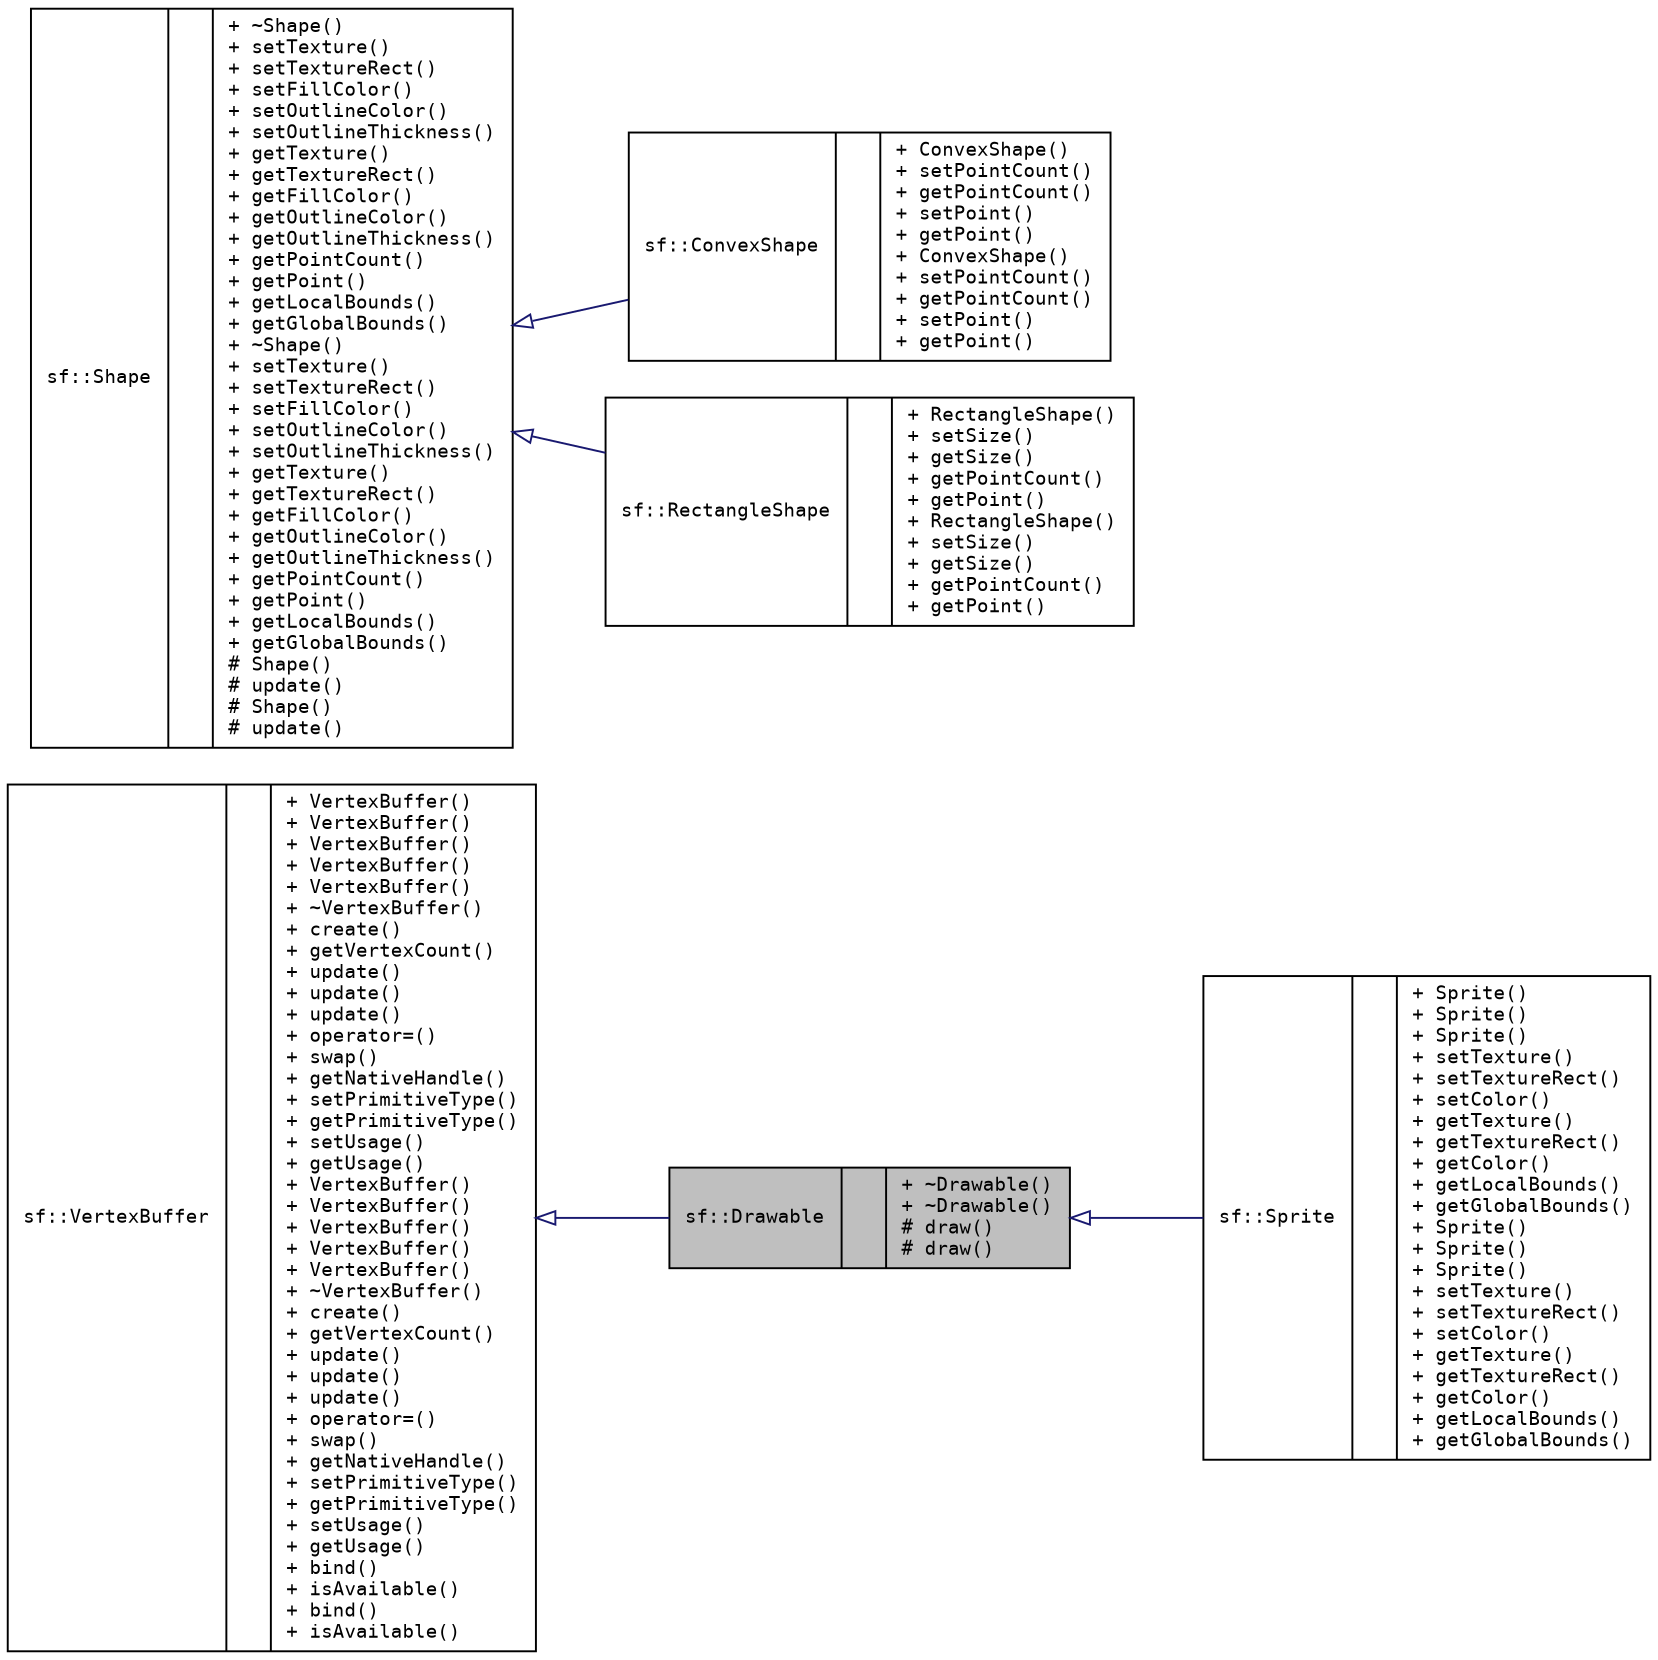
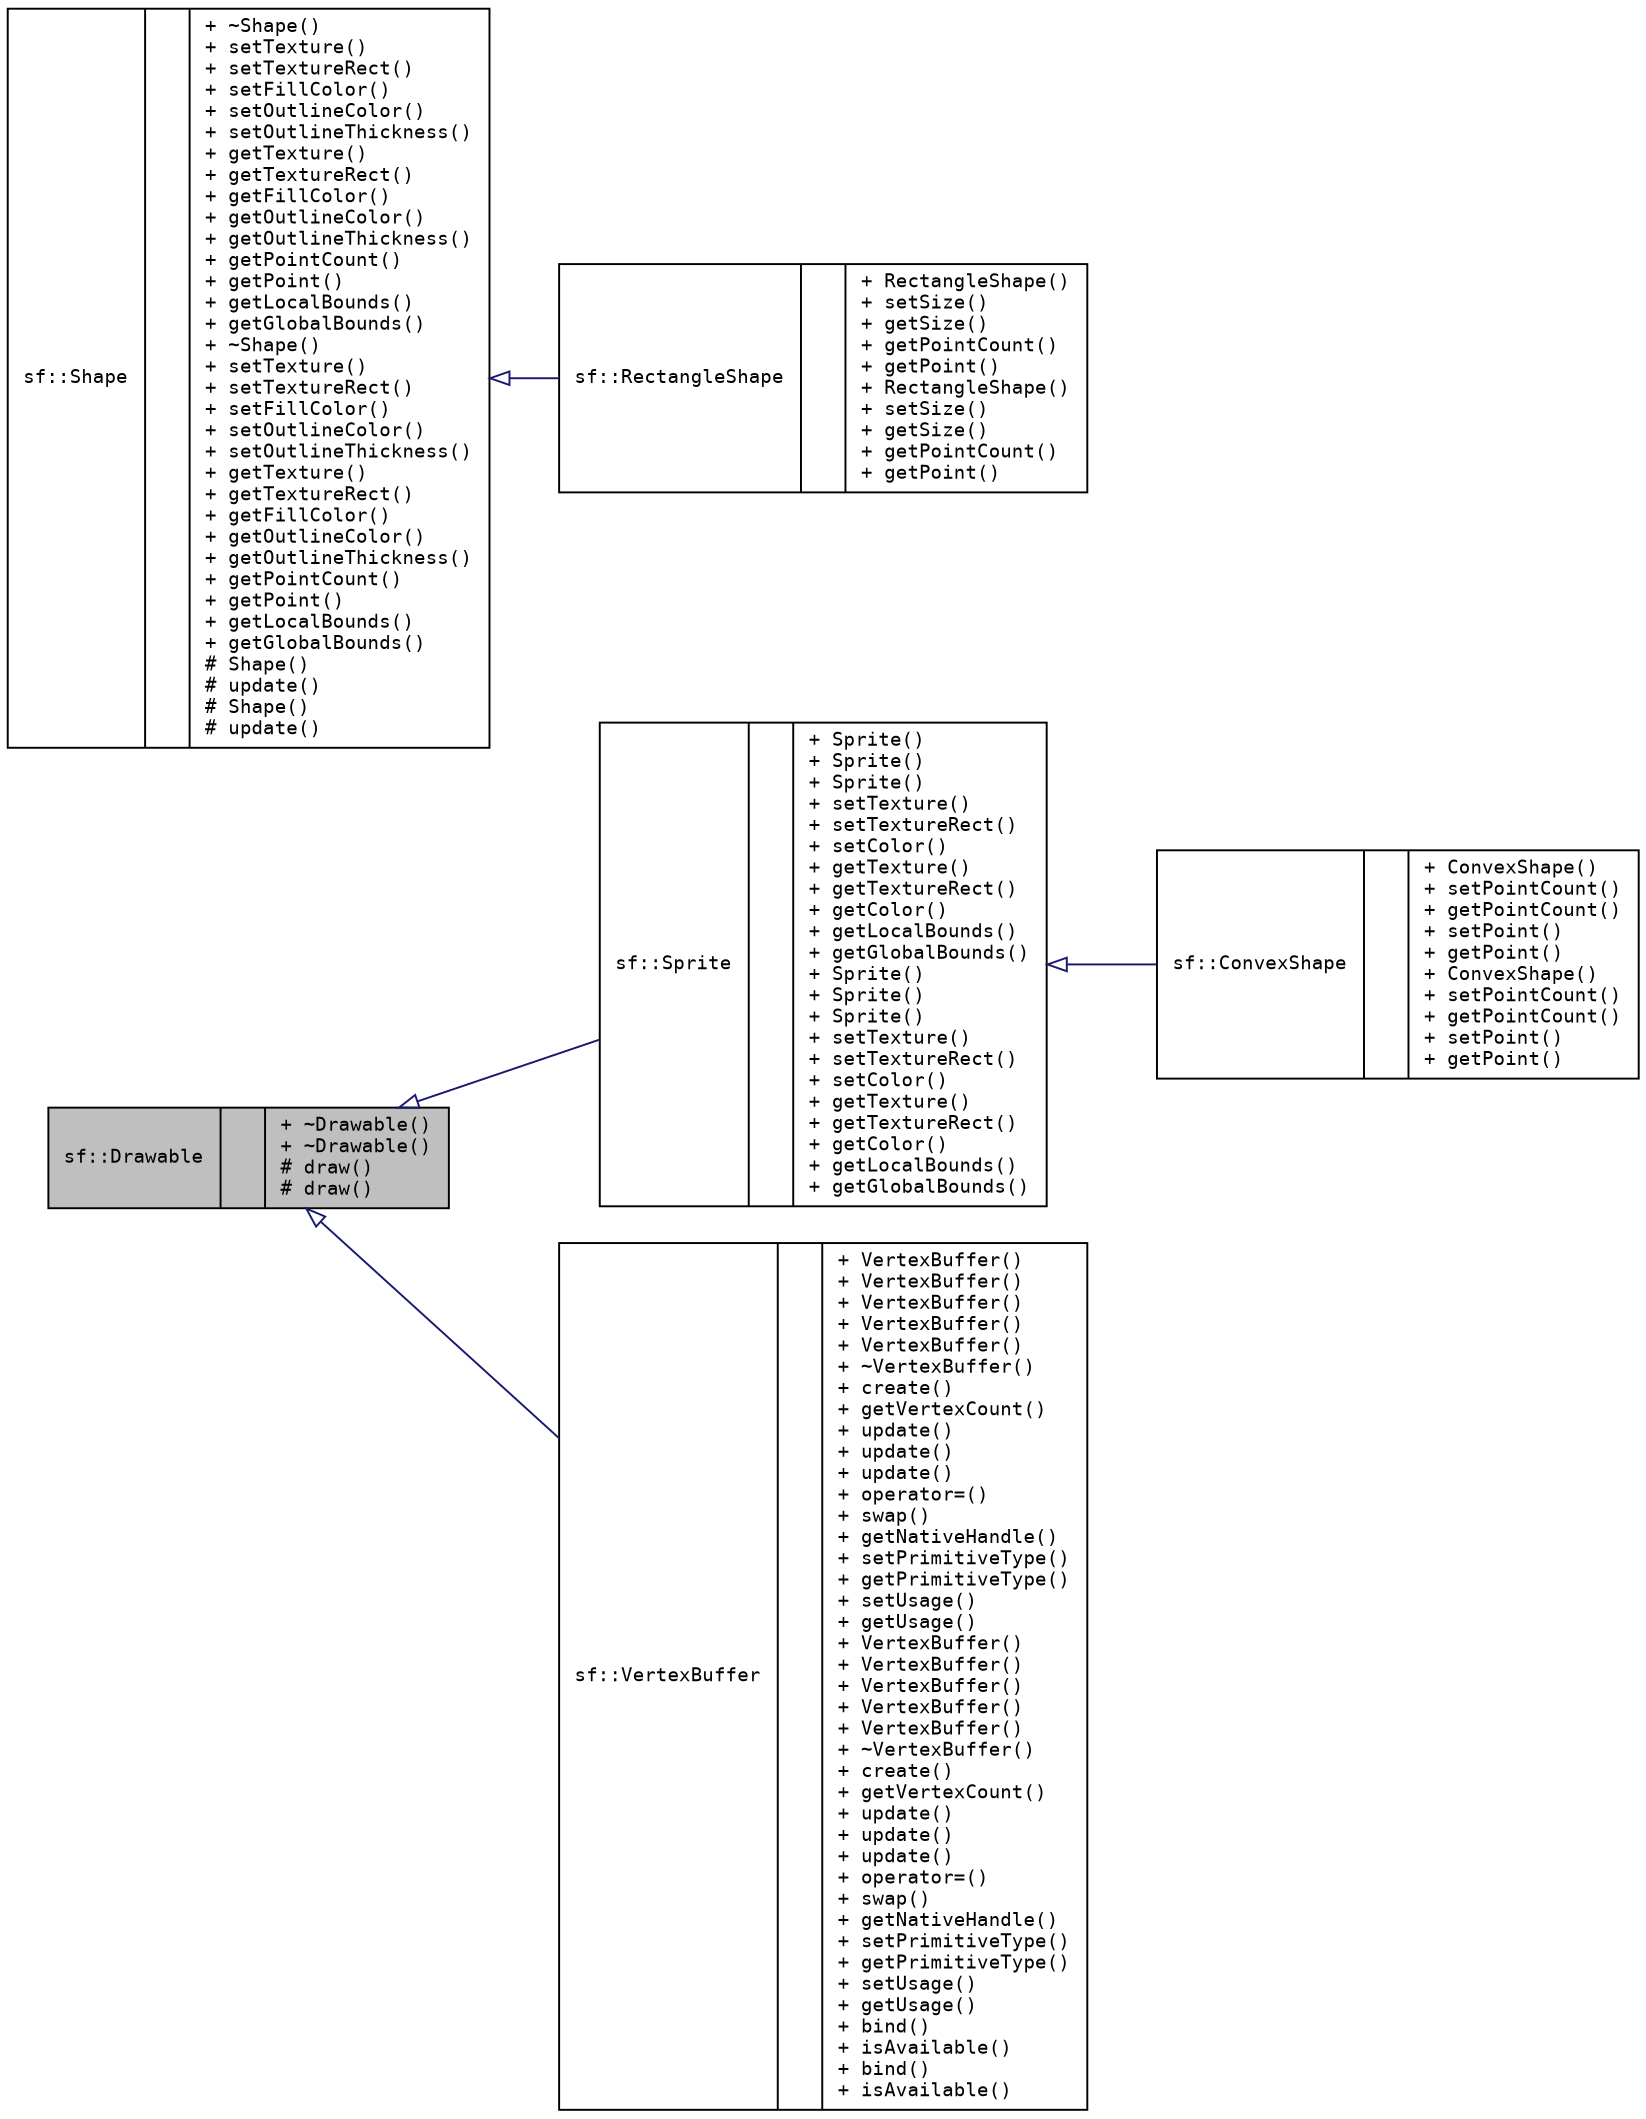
edge "sf::ConvexShape" -> "sf::Shape": now "sf::ConvexShape" -> "sf::Sprite"
edge "sf::Drawable" -> "sf::VertexBuffer": reversed
